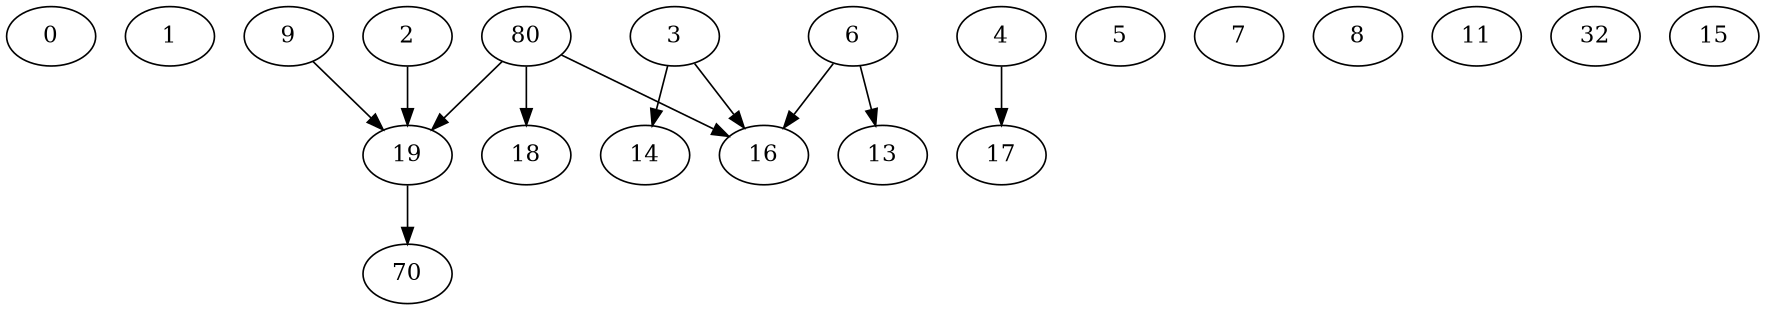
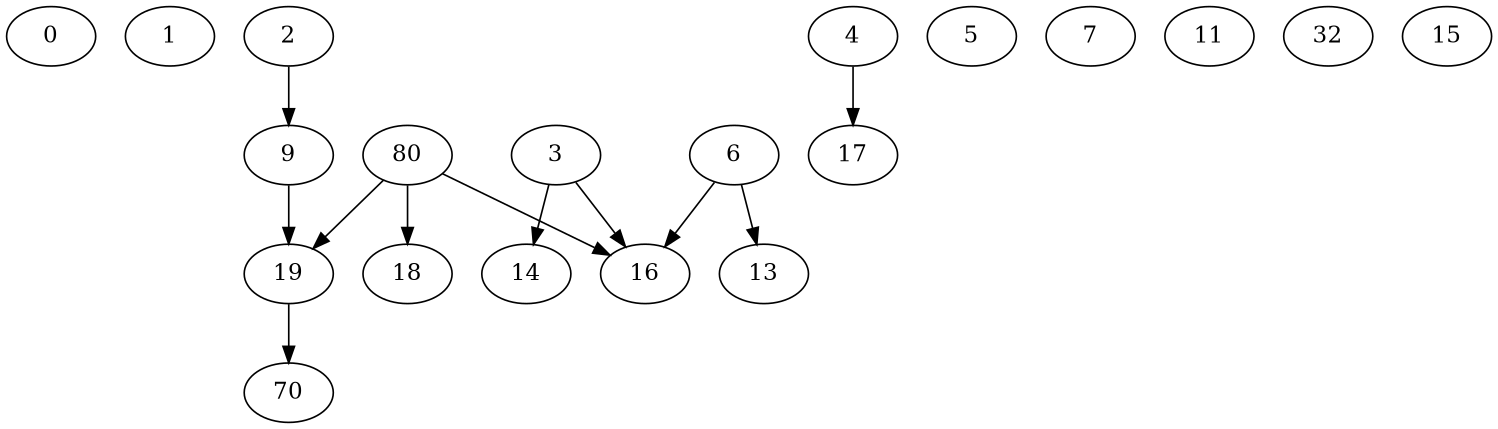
node "8": removed
edge "2" -> "19": now "2" -> "9"
